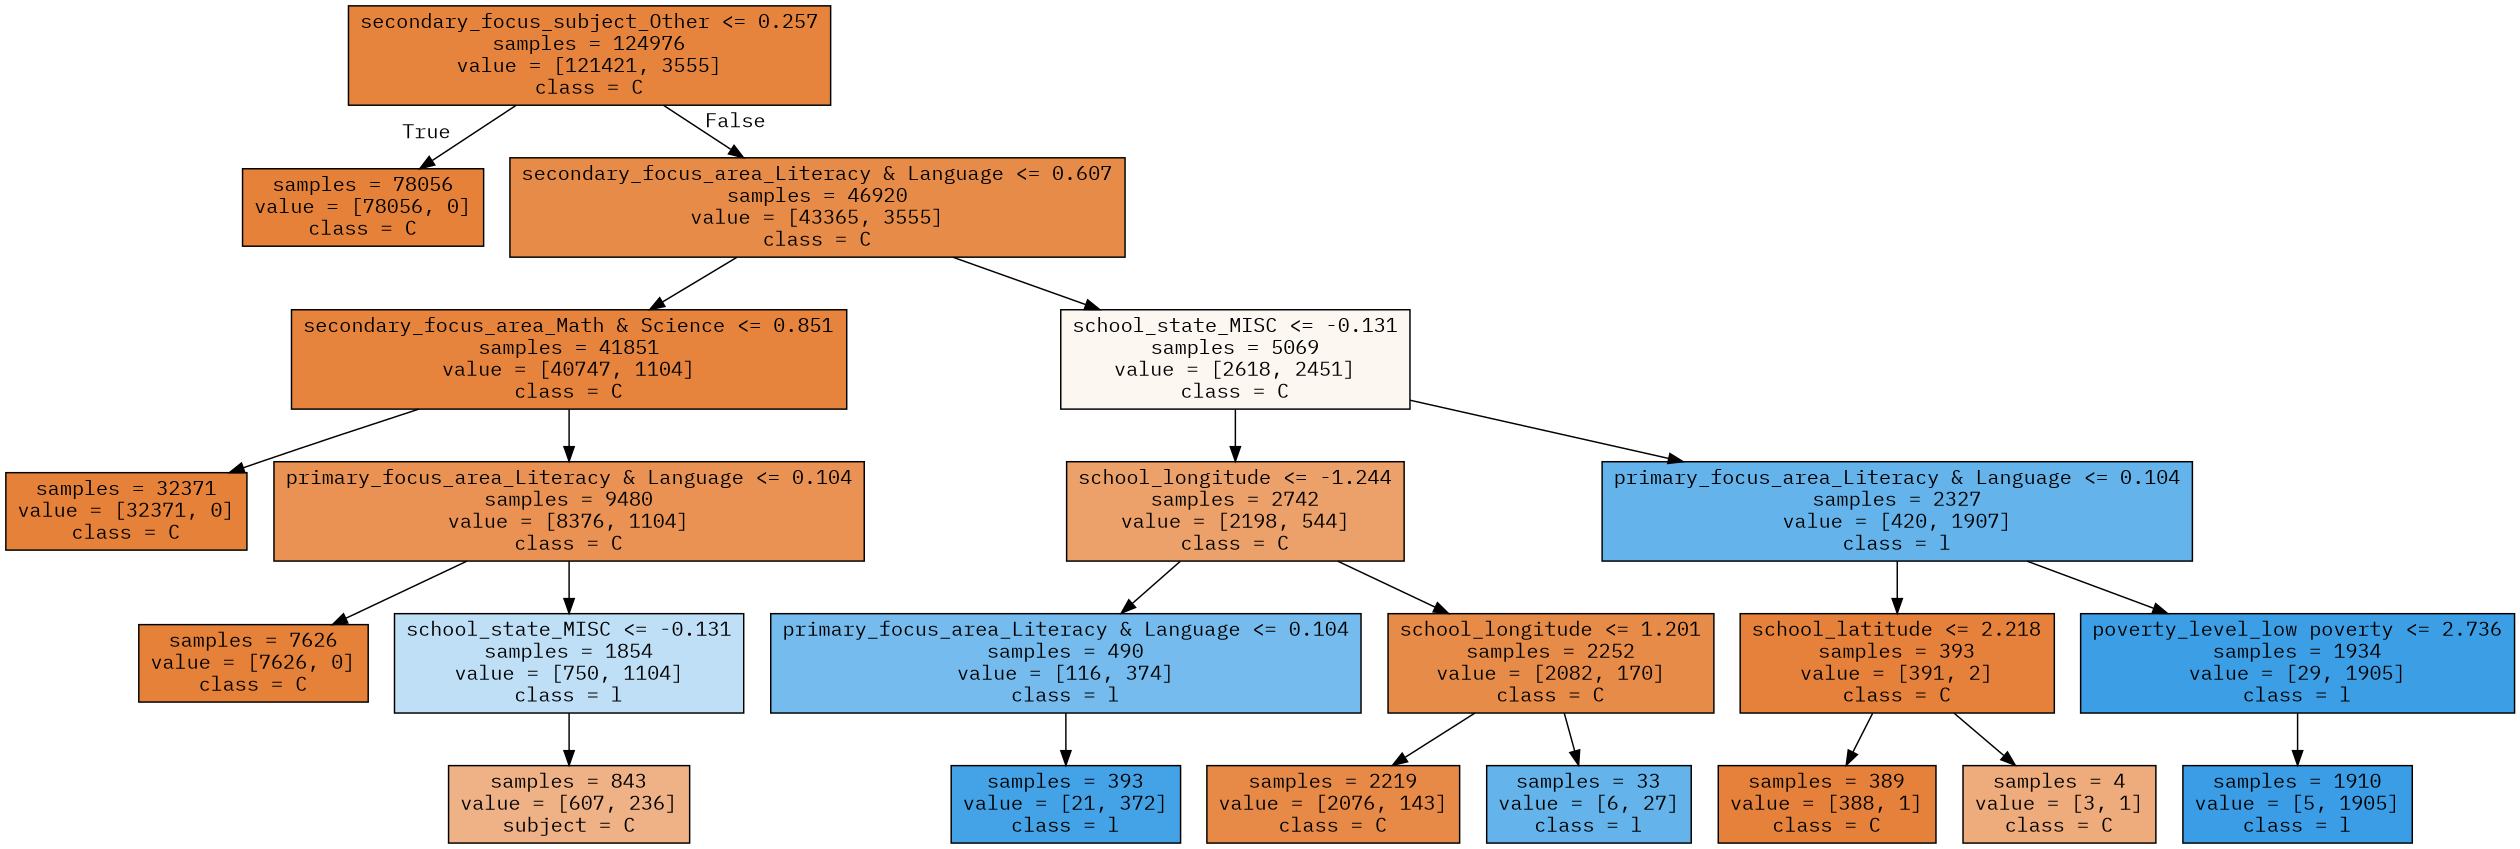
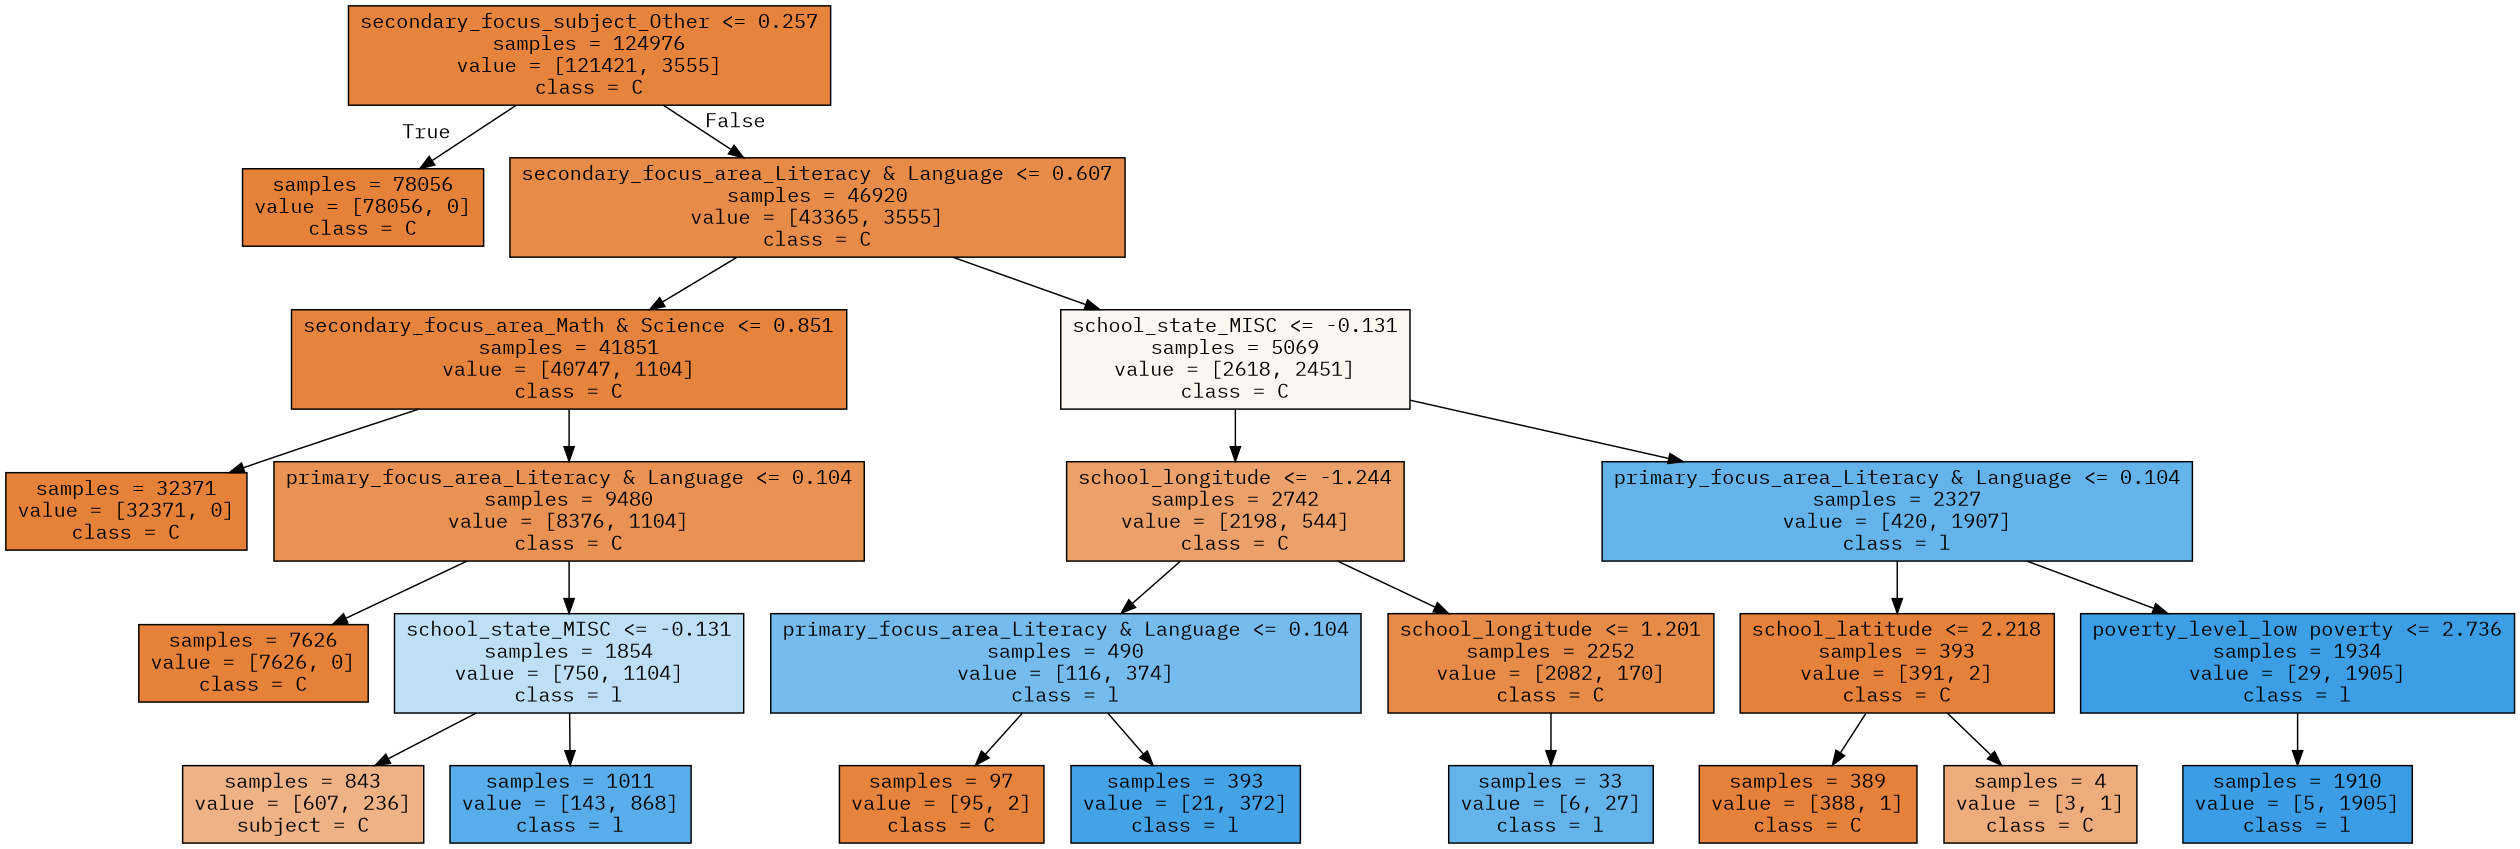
node "samples = 1011 value = [143, 868] class = l": added
node "samples = 97 value = [95, 2] class = C": added
node "samples = 2219 value = [2076, 143] class = C": removed
